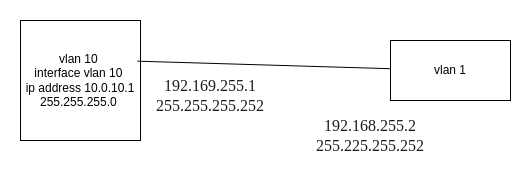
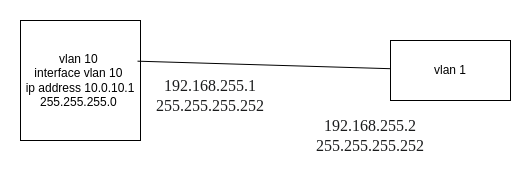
node "192.169.255.1 255.255.255.252": label "192.169.255.1 255.255.255.252" -> "192.168.255.1 255.255.255.252"
node "192.168.255.2 255.225.255.252": label "192.168.255.2 255.225.255.252" -> "192.168.255.2 255.255.255.252"
